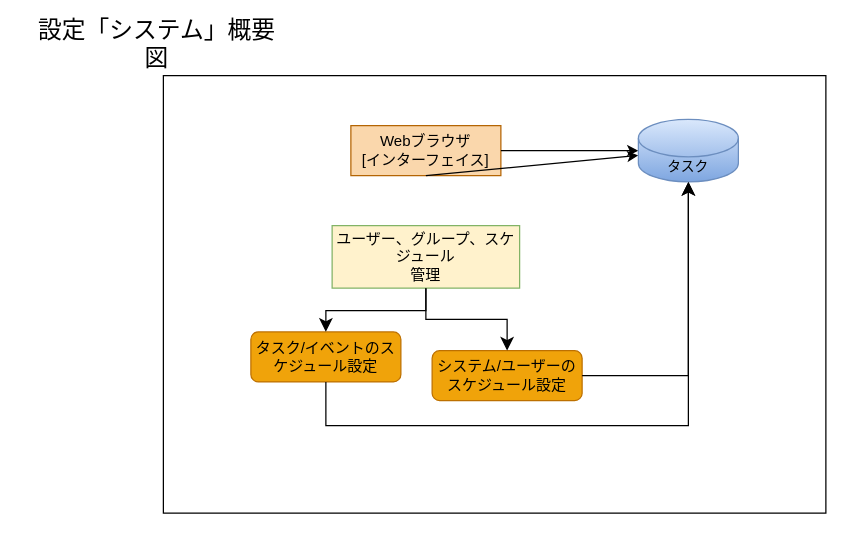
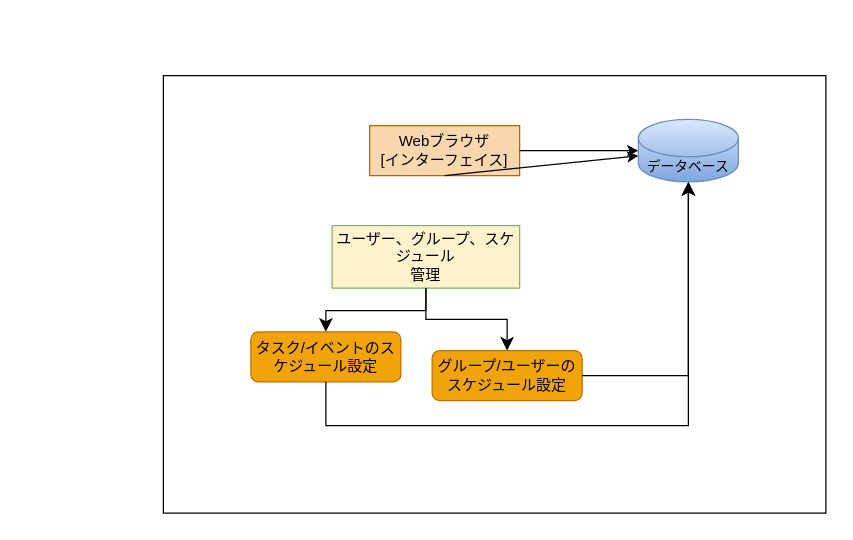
node "設定「システム」概要図": removed
node "Webブラウザ [インターフェイス]": moved (426, 151) -> (444, 151)
node "タスク": label "タスク" -> "データベース"
node "システム/ユーザーのスケジュール設定": label "システム/ユーザーのスケジュール設定" -> "グループ/ユーザーのスケジュール設定"
